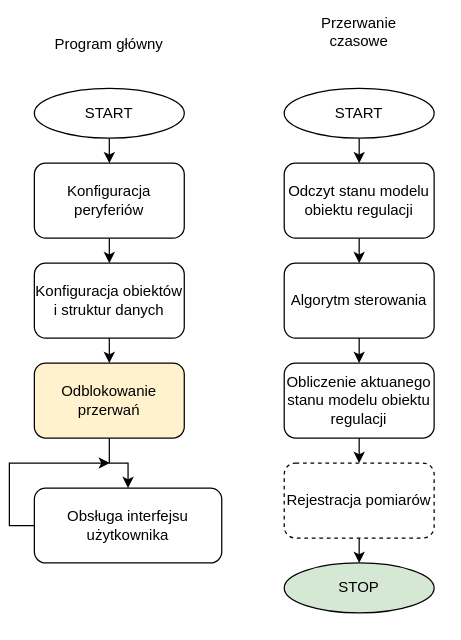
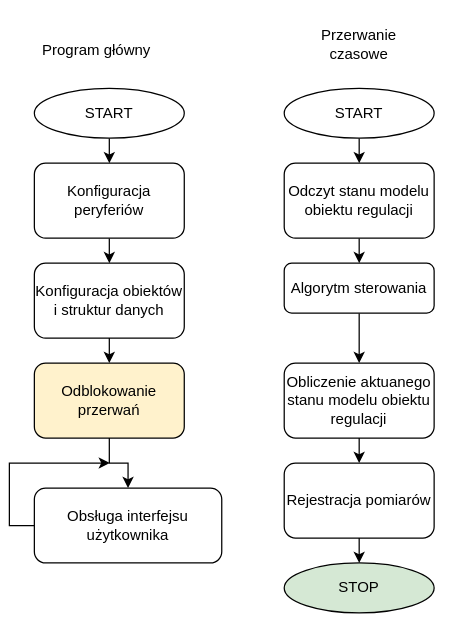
node "Przerwanie czasowe": moved (359, 32) -> (359, 44)
node "Program główny": moved (109, 44) -> (97, 51)
node "Algorytm sterowania": size 150x75 -> 150x50
node "Rejestracja pomiarów": style dashed -> solid
